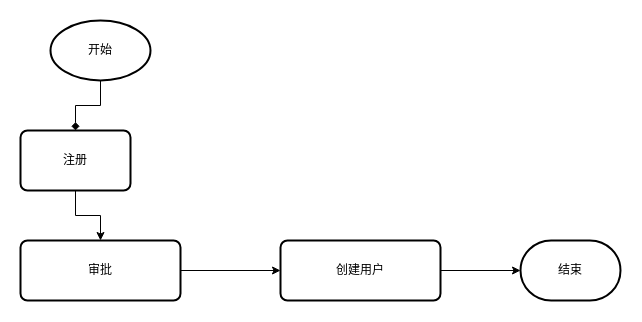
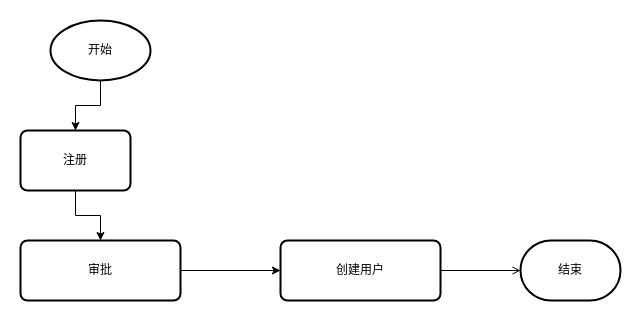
edge "开始" -> "注册": arrowhead diamond -> classic
edge "创建用户" -> "结束": arrowhead classic -> open
